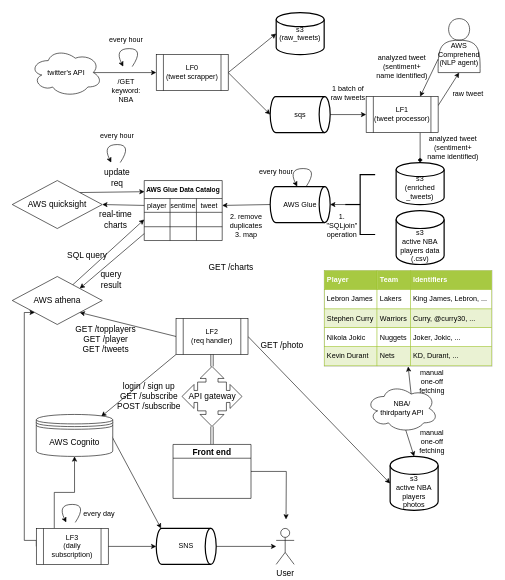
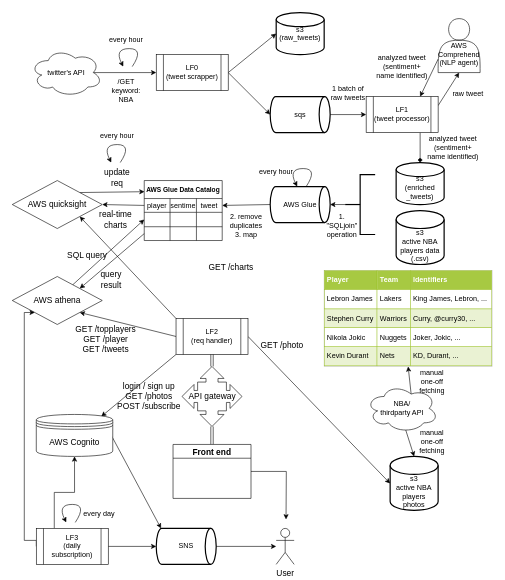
edge "LF2 (req handler)" -> "AWS quicksight": added
node "login / sign up GET /subscribe POST /subscribe": label "login / sign up GET /subscribe POST /subscribe" -> "login / sign up GET /photos POST /subscribe"
